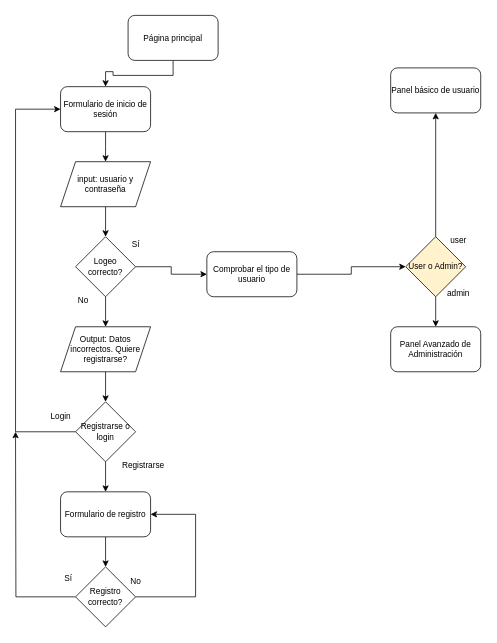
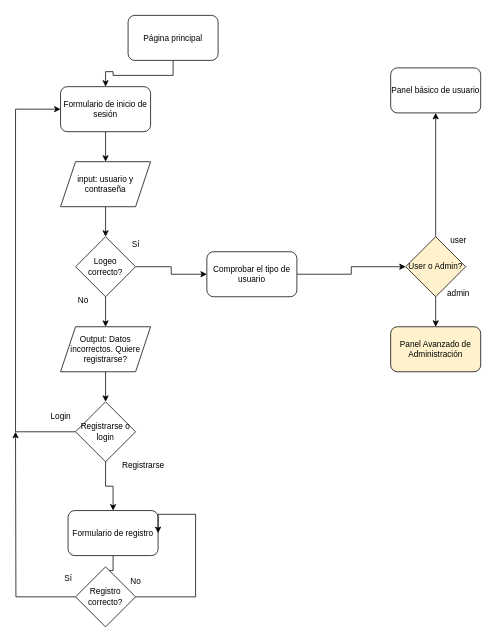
node "Panel Avanzado de Administración": fillcolor #ffffff -> #fff2cc
node "Formulario de registro": moved (105, 514) -> (113, 533)
